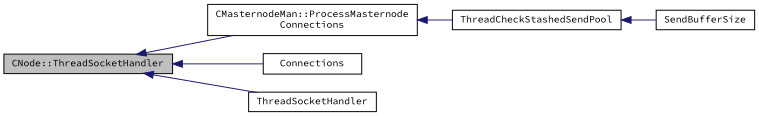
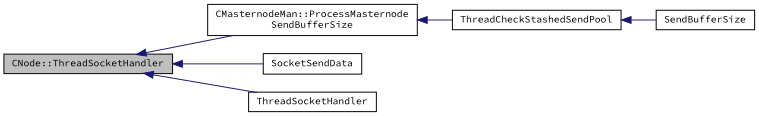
node "CMasternodeMan::ProcessMasternode Connections": label "CMasternodeMan::ProcessMasternode Connections" -> "CMasternodeMan::ProcessMasternode SendBufferSize"
node "Connections": label "Connections" -> "SocketSendData"
